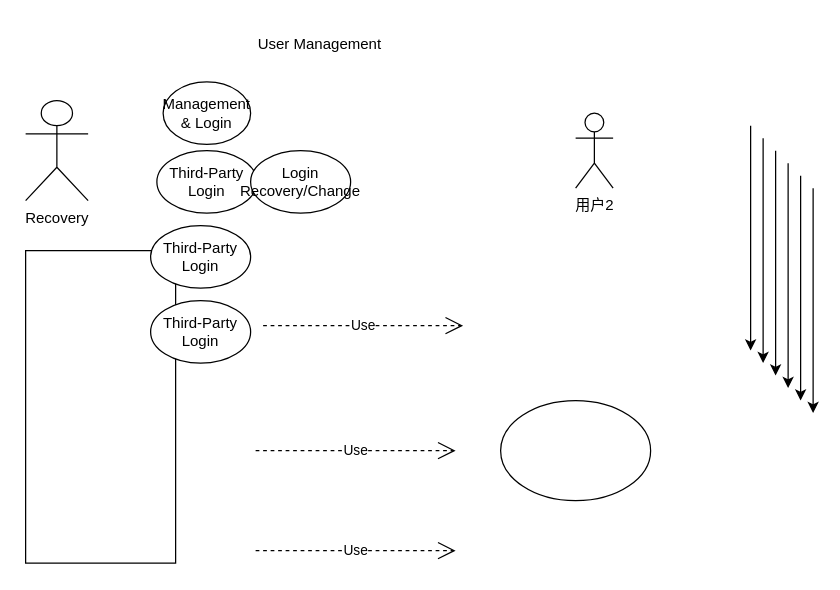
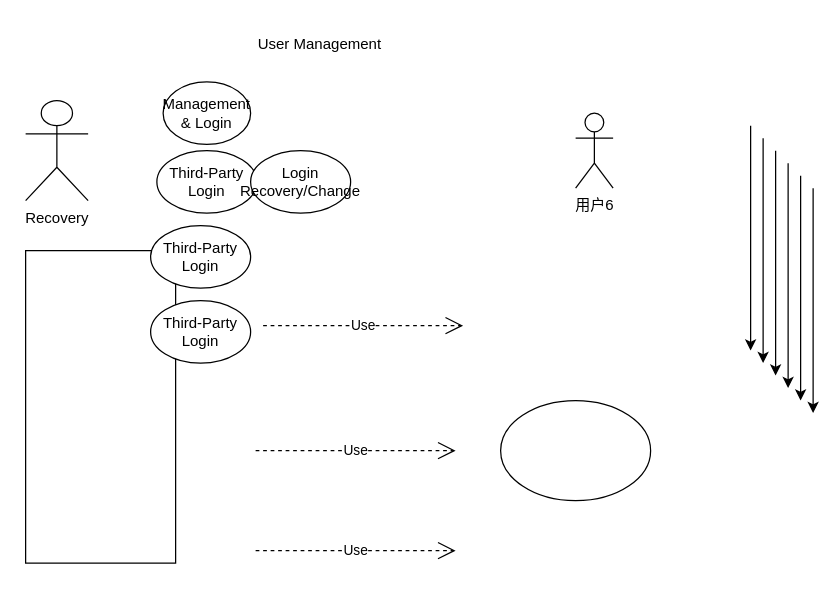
node "用户2": label "用户2" -> "用户6"
